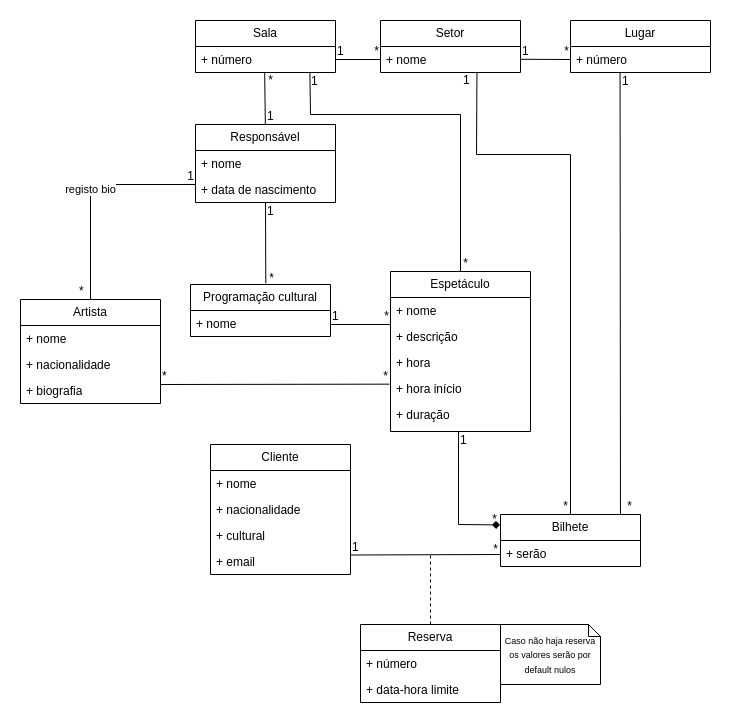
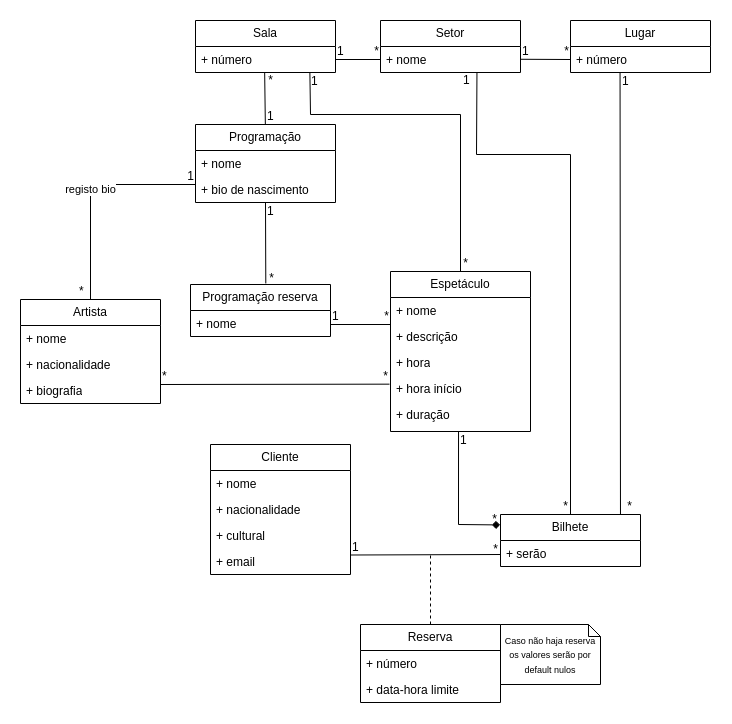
node "Responsável": label "Responsável" -> "Programação"
node "+ data de nascimento": label "+ data de nascimento" -> "+ bio de nascimento"
node "Programação cultural": label "Programação cultural" -> "Programação reserva"
